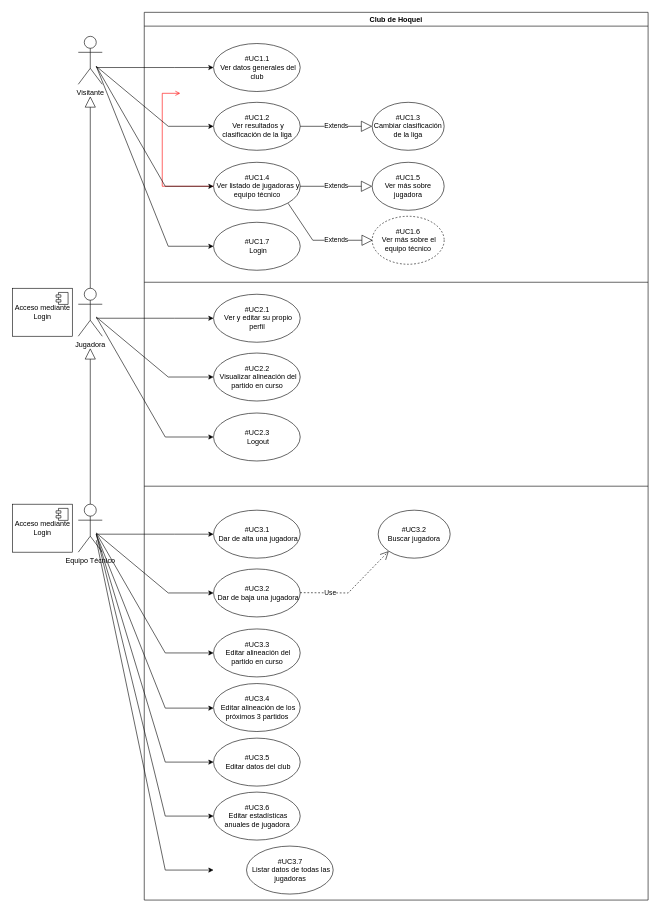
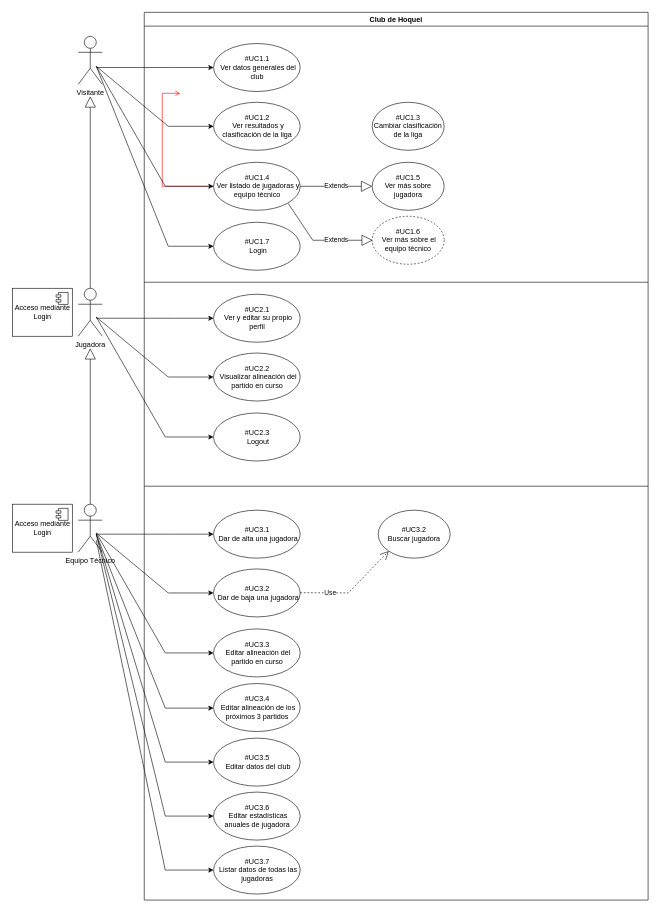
edge "#UC1.2 Ver resultados y clasificación de la liga" -> "#UC1.3 Cambiar clasificación de la liga": removed, label "Extends"
node "#UC3.7 Listar datos de todas las jugadoras": moved (290, 870) -> (257, 870)
